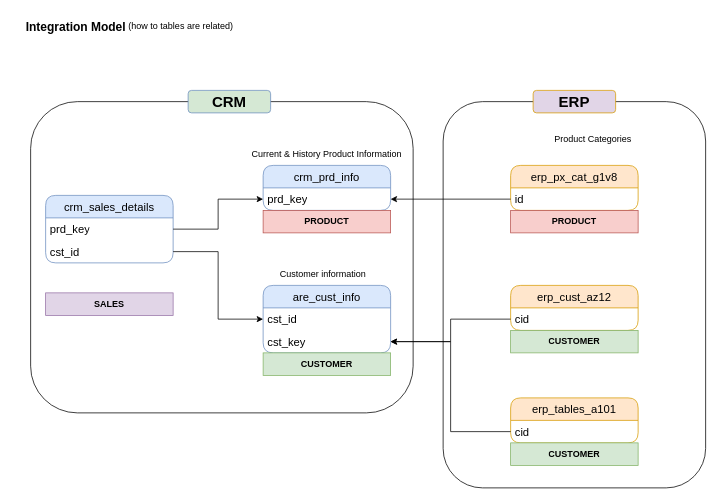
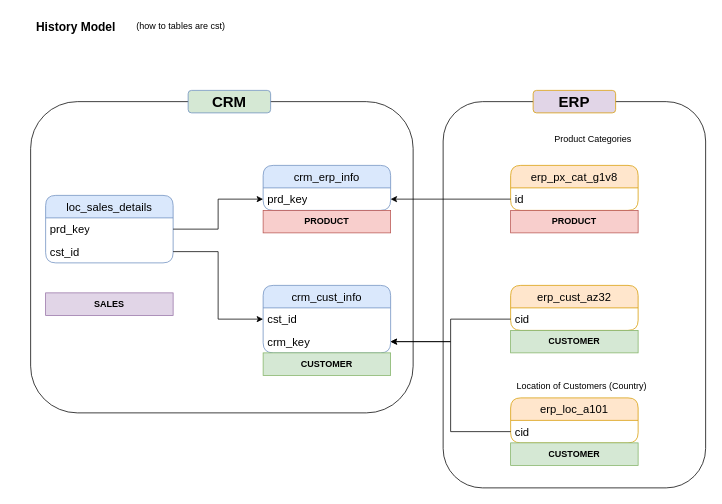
node "Integration Model": label "Integration Model" -> "History Model"
node "(how to tables are related)": label "(how to tables are related)" -> "(how to tables are cst)"
node "Current & History Product Information": removed
node "crm_prd_info": label "crm_prd_info" -> "crm_erp_info"
node "crm_sales_details": label "crm_sales_details" -> "loc_sales_details"
node "Customer information": removed
node "are_cust_info": label "are_cust_info" -> "crm_cust_info"
node "erp_cust_az12": label "erp_cust_az12" -> "erp_cust_az32"
node "cst_key": label "cst_key" -> "crm_key"
node "Location of Customers (Country)": added
node "erp_tables_a101": label "erp_tables_a101" -> "erp_loc_a101"
